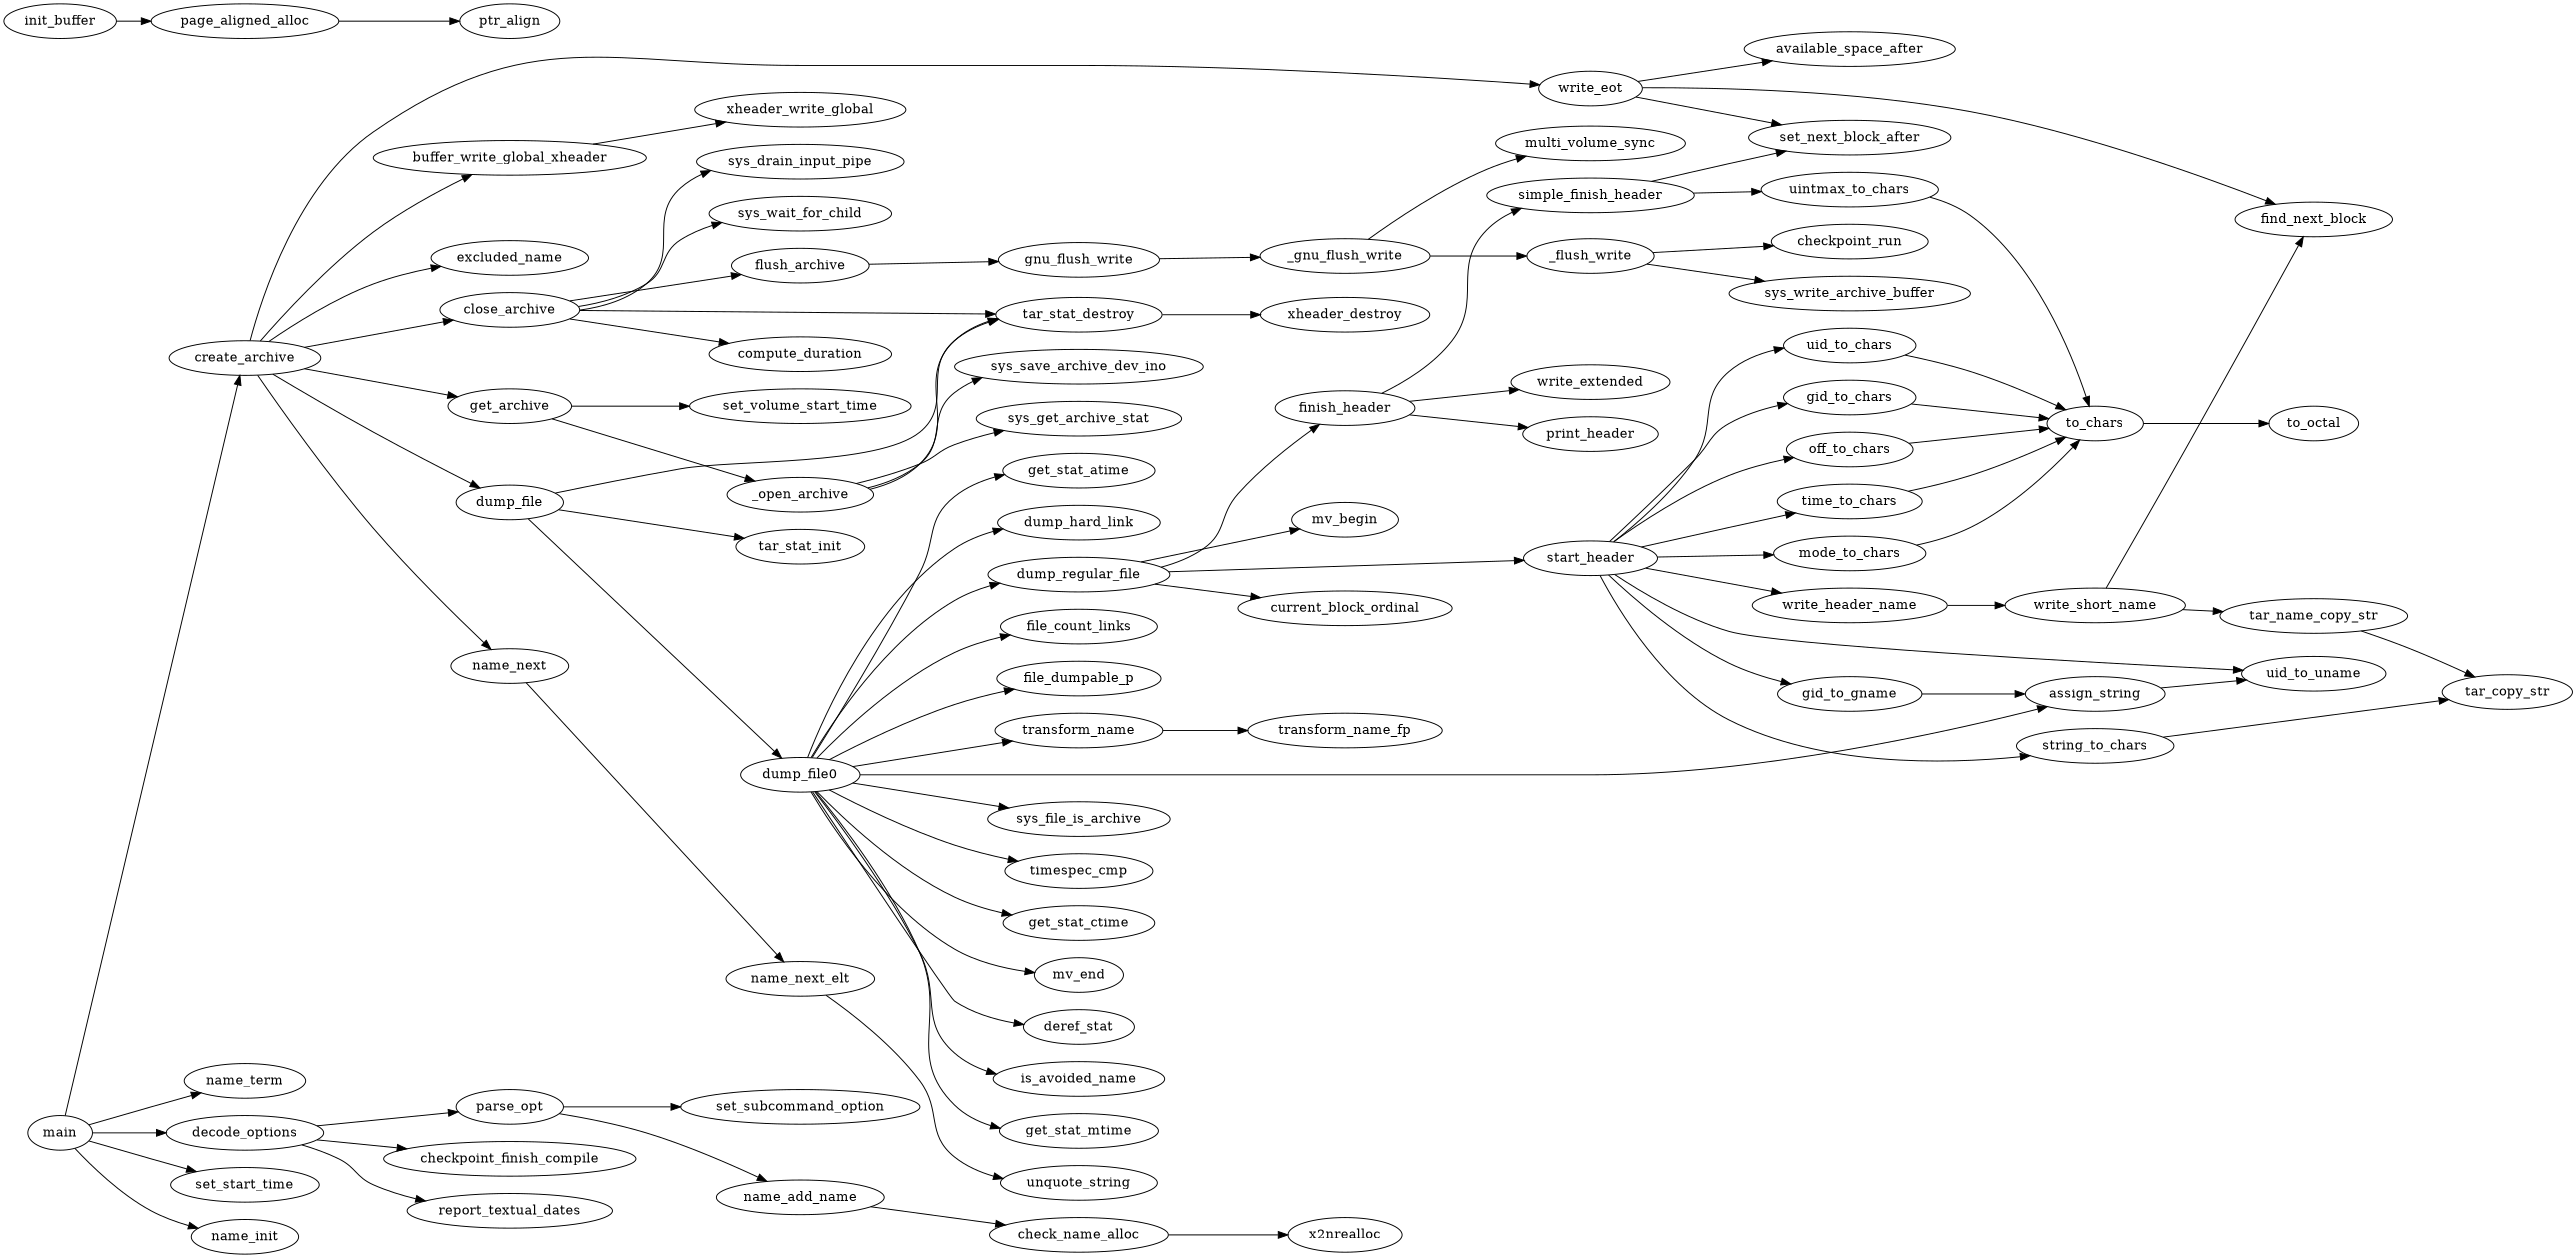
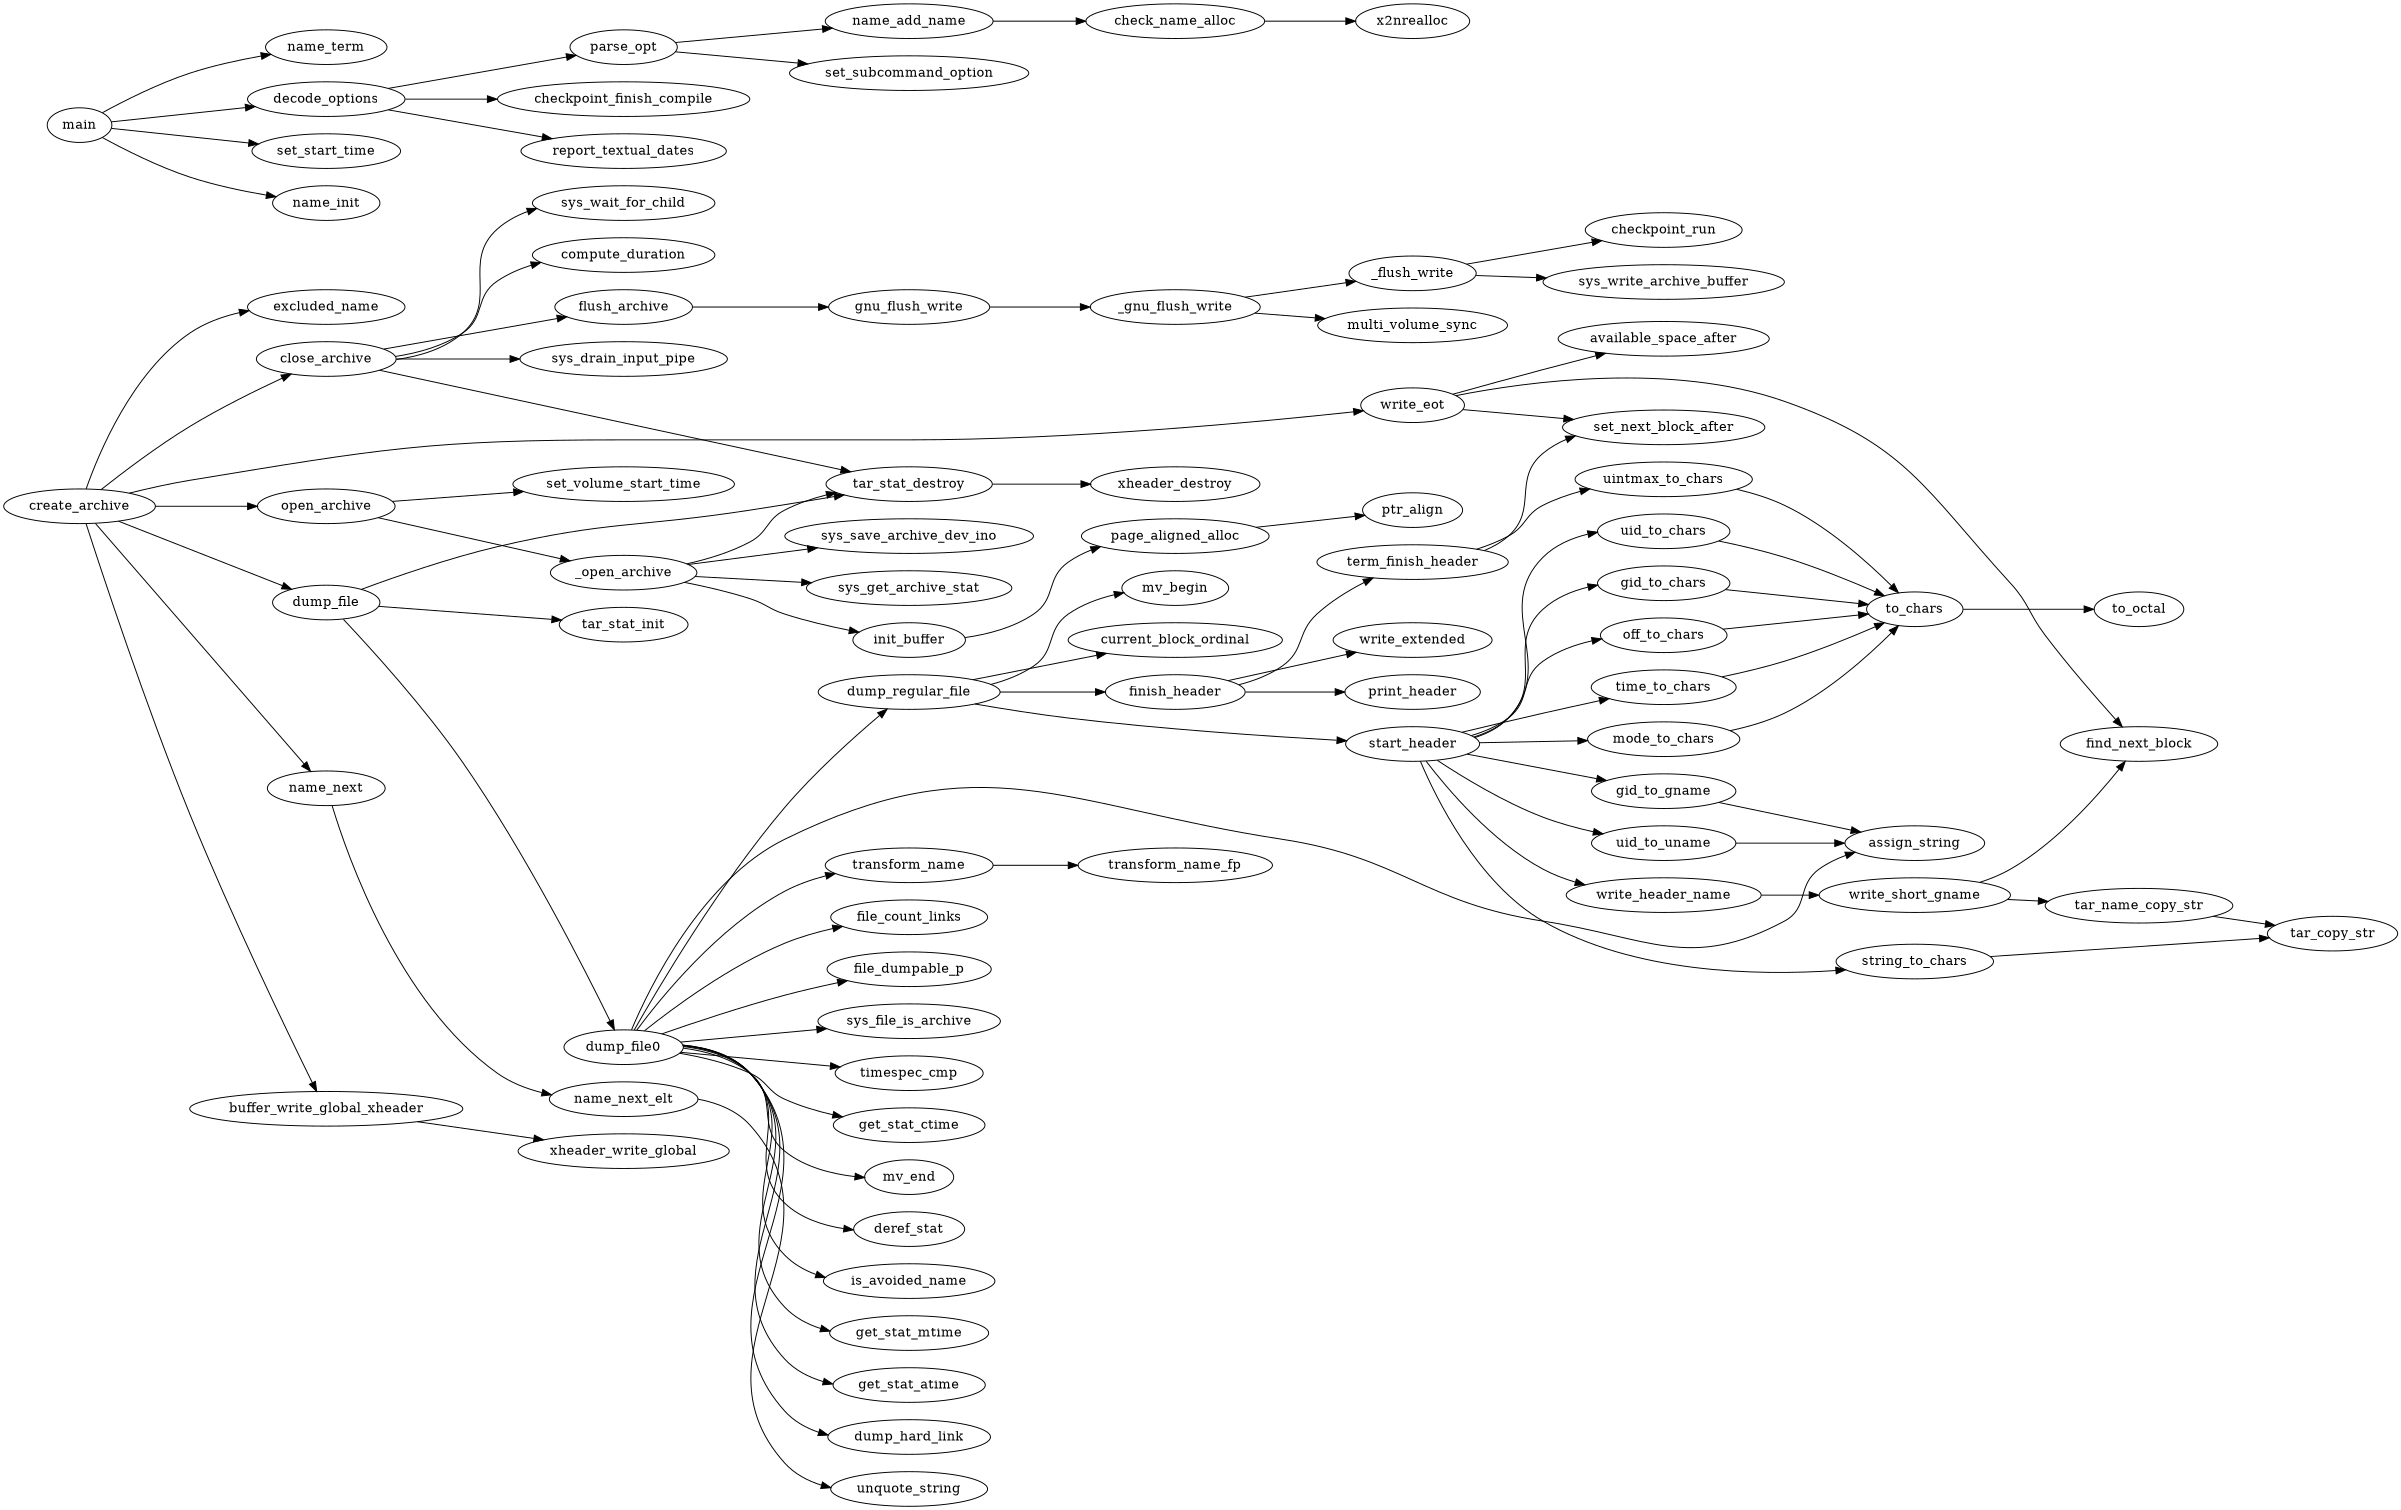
node "simple_finish_header": label "simple_finish_header" -> "term_finish_header"
node "get_archive": label "get_archive" -> "open_archive"
node "write_short_name": label "write_short_name" -> "write_short_gname"
edge "_open_archive" -> "init_buffer": added
edge "assign_string" -> "uid_to_uname": reversed
edge "main" -> "create_archive": removed
